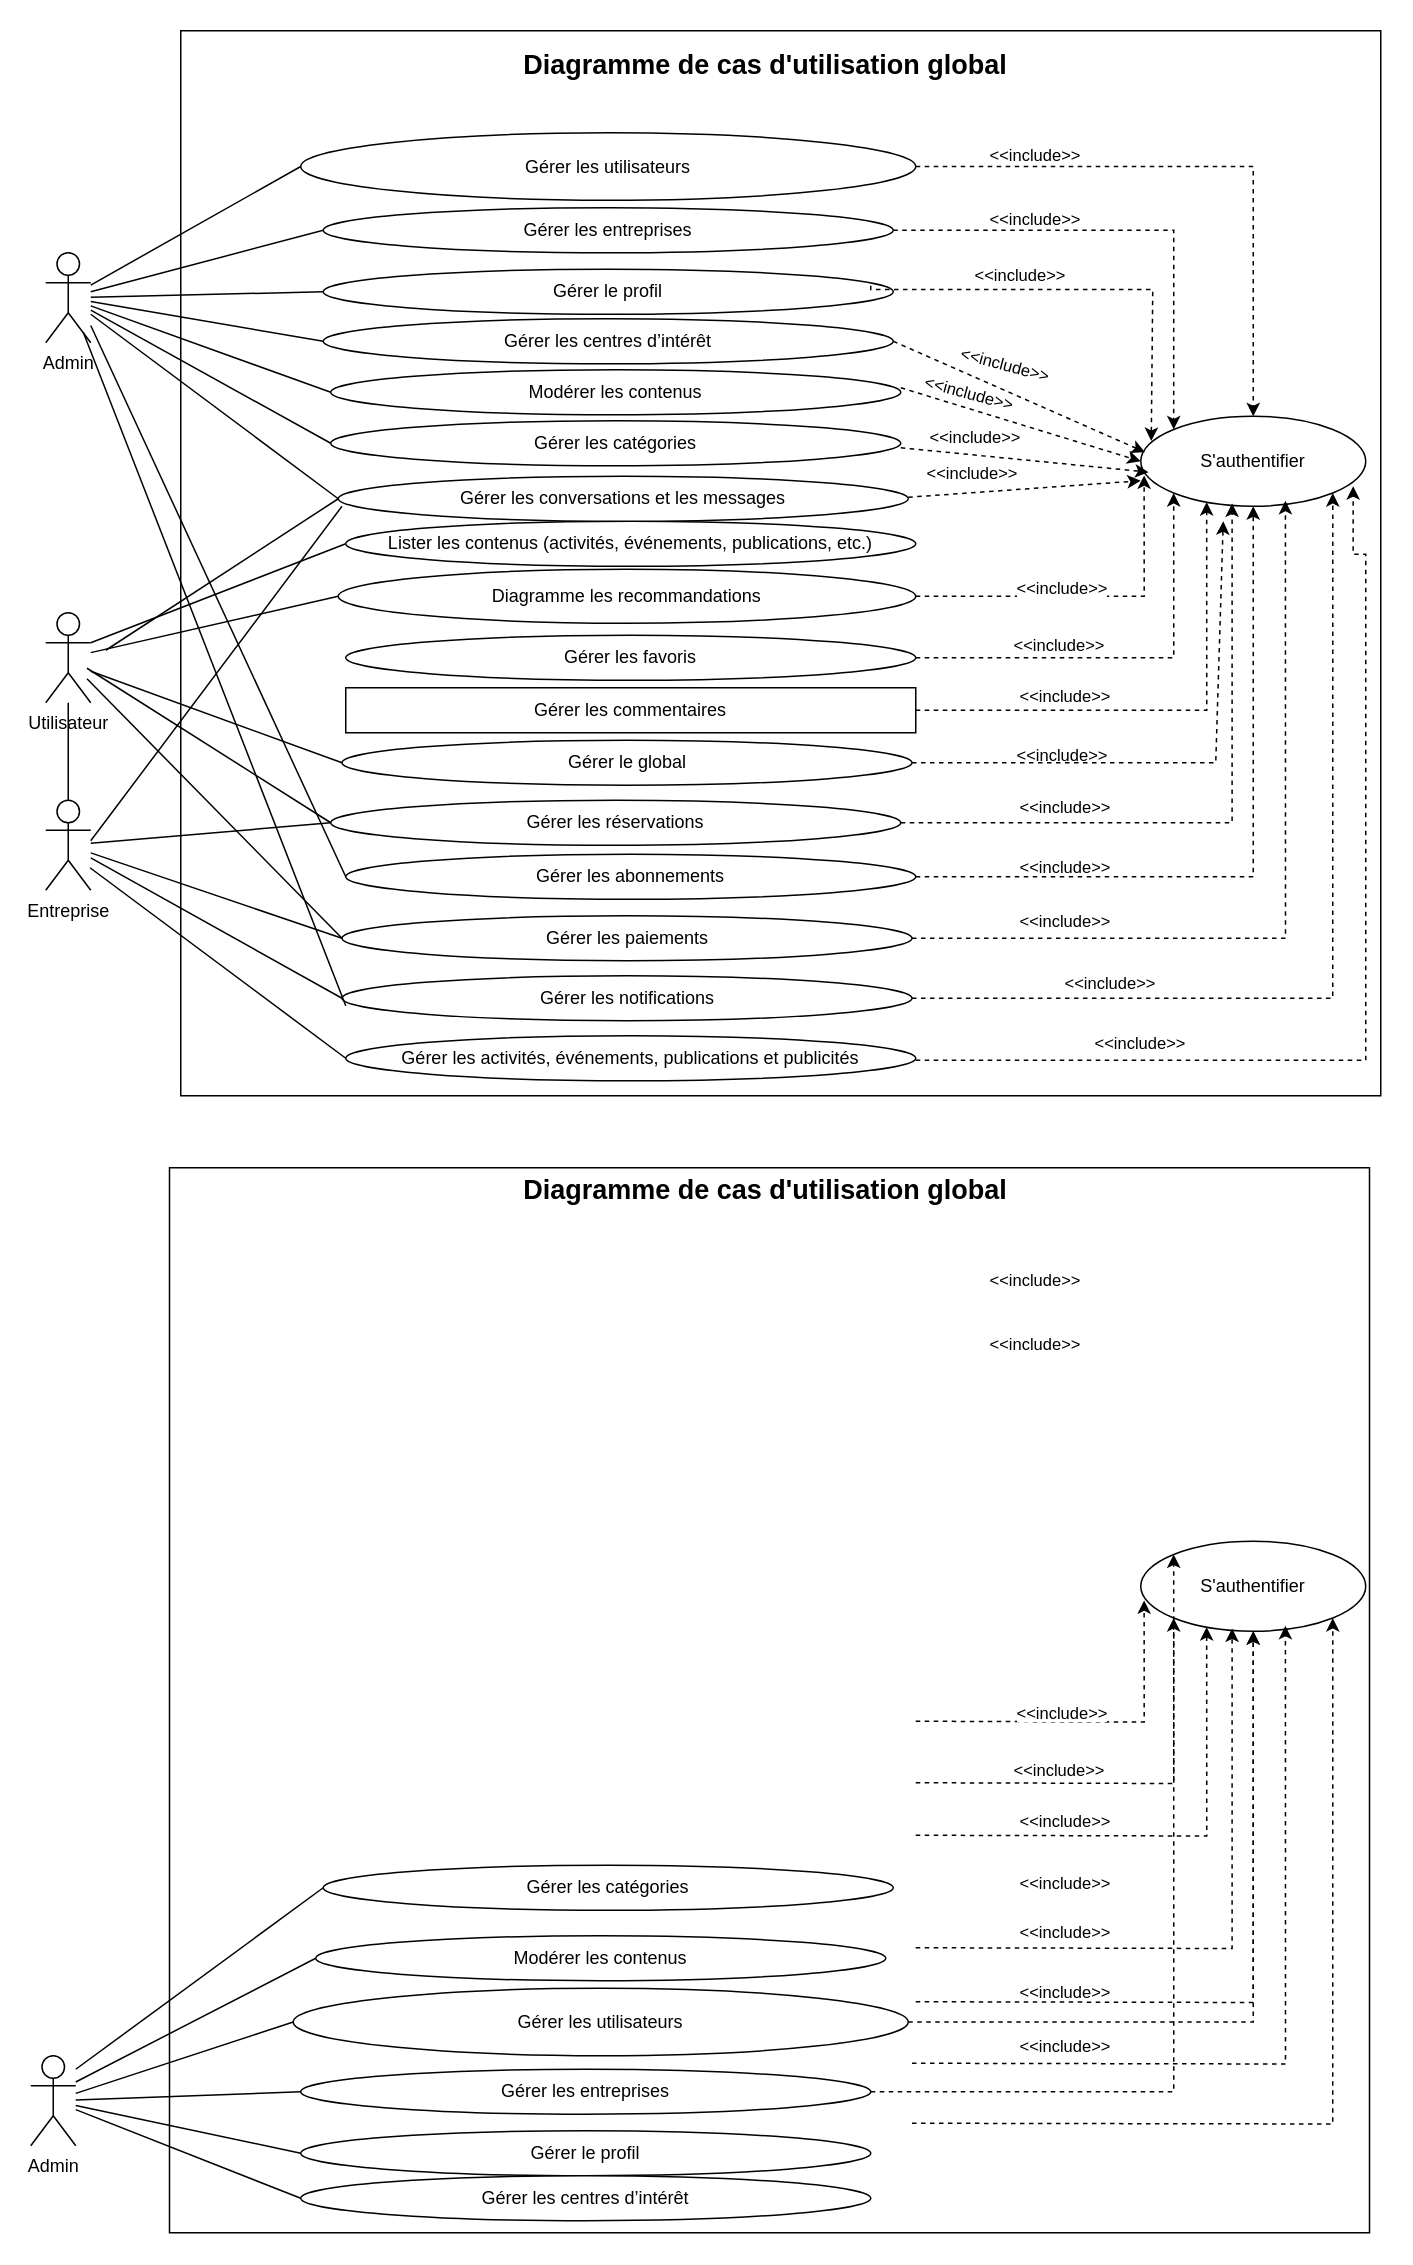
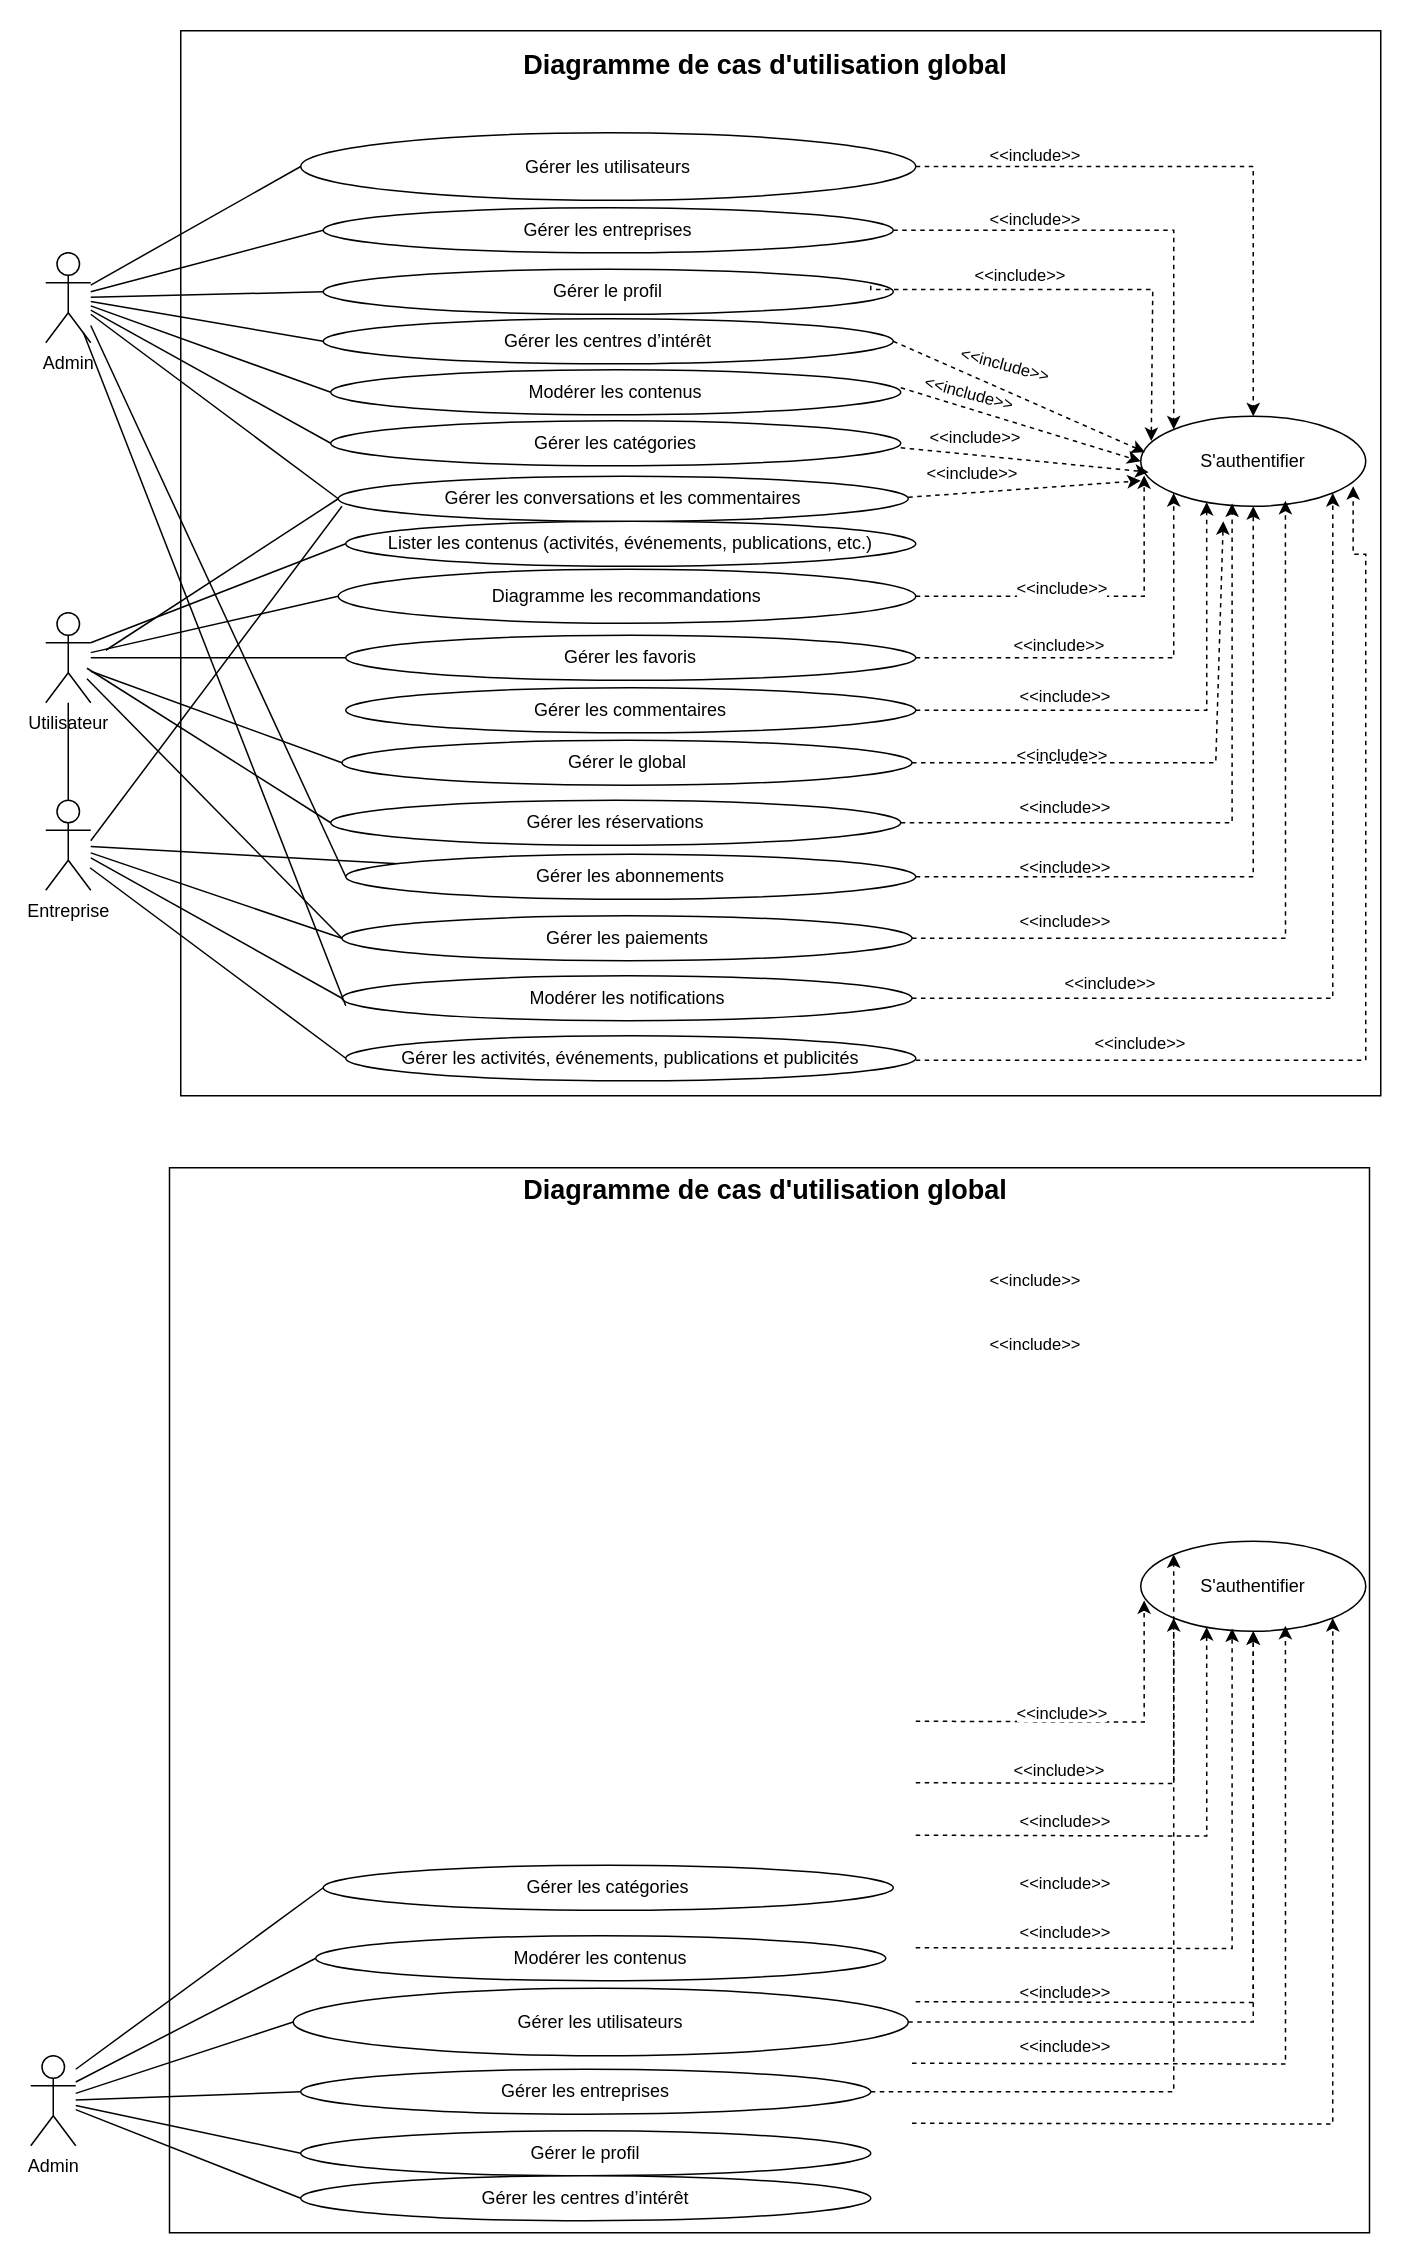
node "Gérer les conversations et les messages": label "Gérer les conversations et les messages" -> "Gérer les conversations et les commentaires"
edge "Utilisateur" -- "Gérer les favoris": added
node "Gérer les commentaires": shape rectangle -> ellipse
edge "Gérer les réservations" -- "Entreprise": now "Gérer les abonnements" -- "Entreprise"
node "Gérer les notifications": label "Gérer les notifications" -> "Modérer les notifications"
